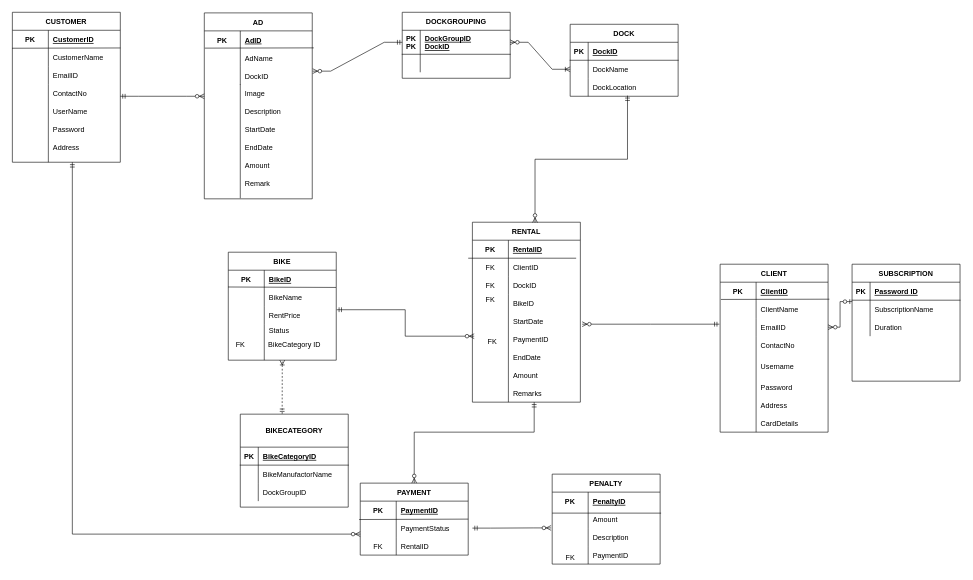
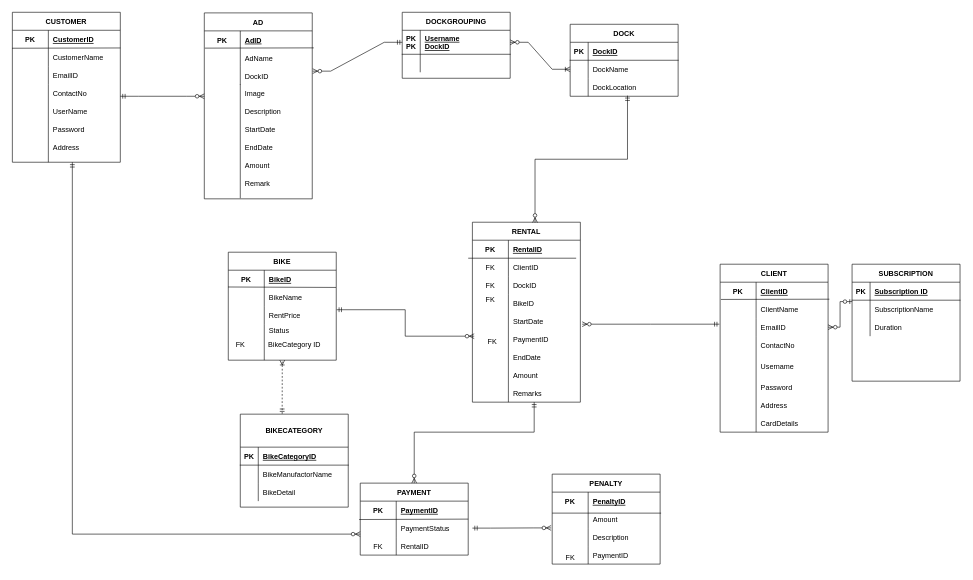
node "DockGroupID DockID": label "DockGroupID DockID" -> "Username DockID"
node "Password ID": label "Password ID" -> "Subscription ID"
node "DockGroupID": label "DockGroupID" -> "BikeDetail"
